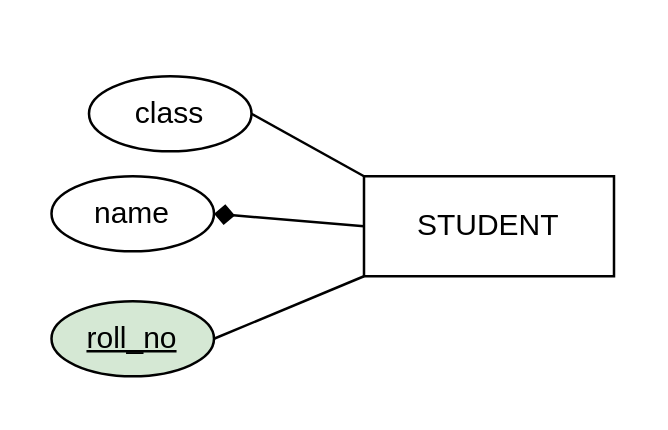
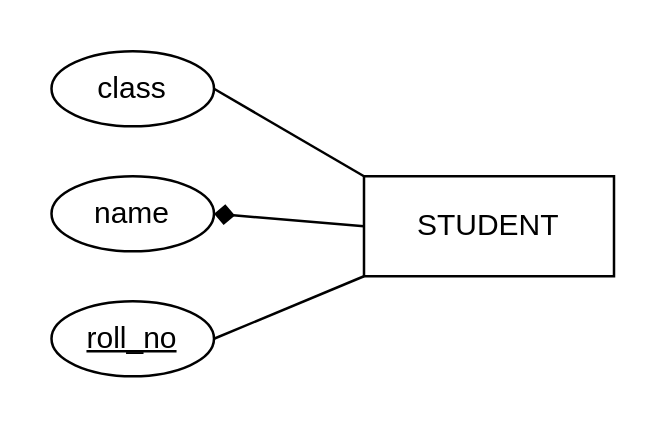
node "class": moved (170, 114) -> (133, 89)
node "roll_no": fillcolor #d5e8d4 -> #ffffff
